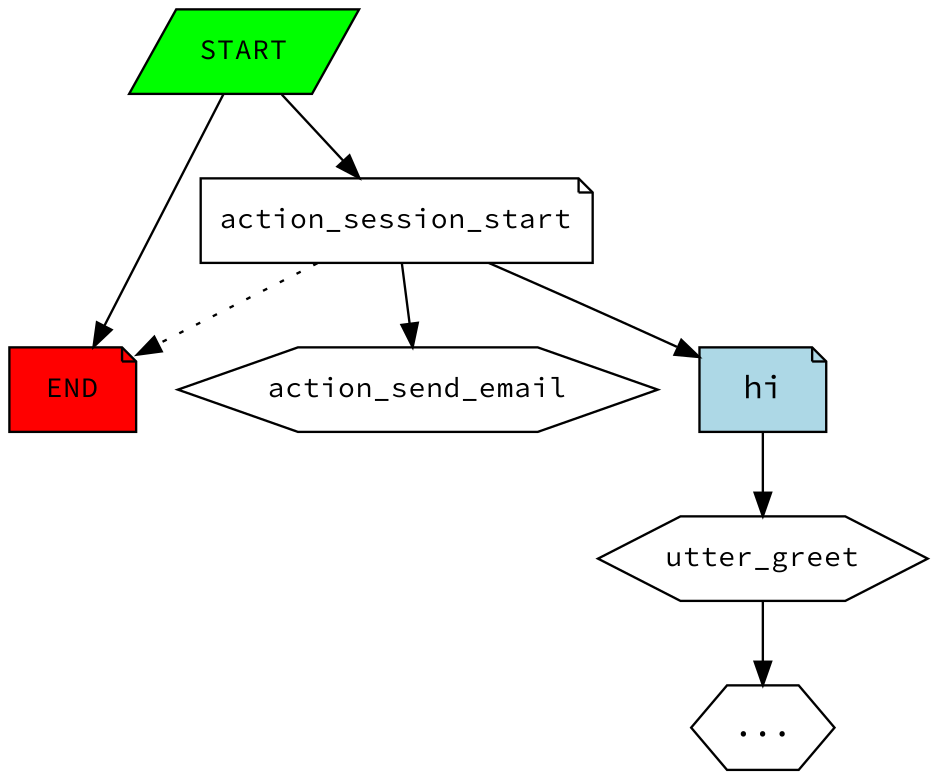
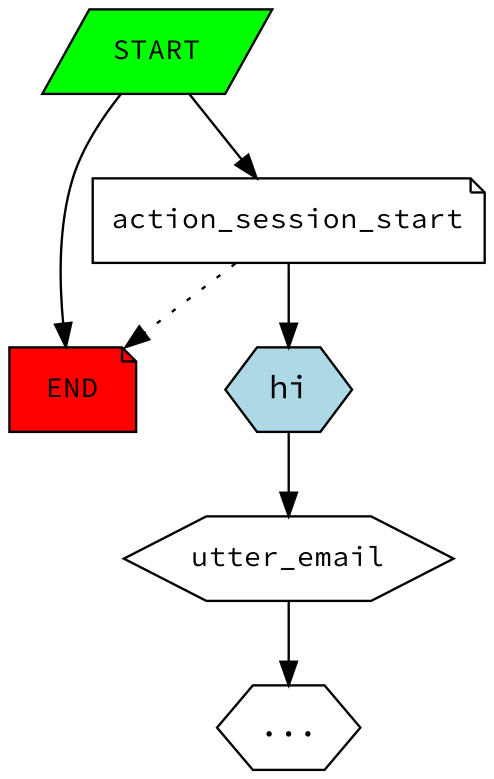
node "action_send_email": removed
node "hi": shape note -> hexagon
node "utter_greet": label "utter_greet" -> "utter_email"
